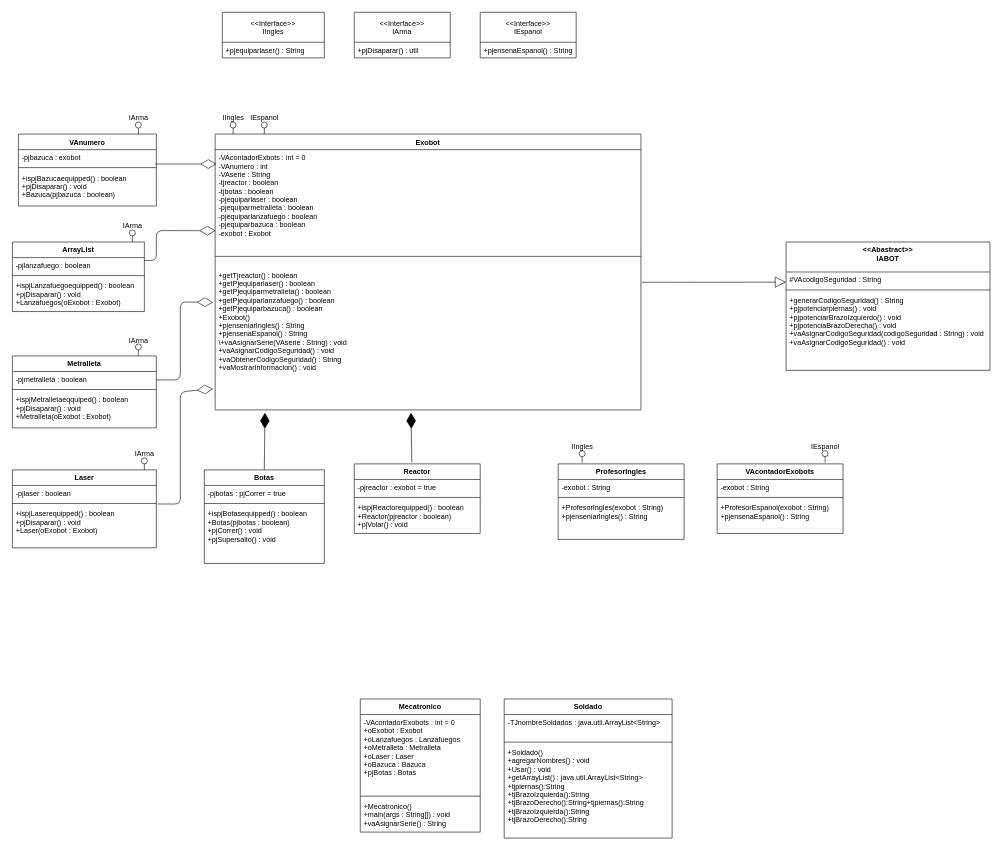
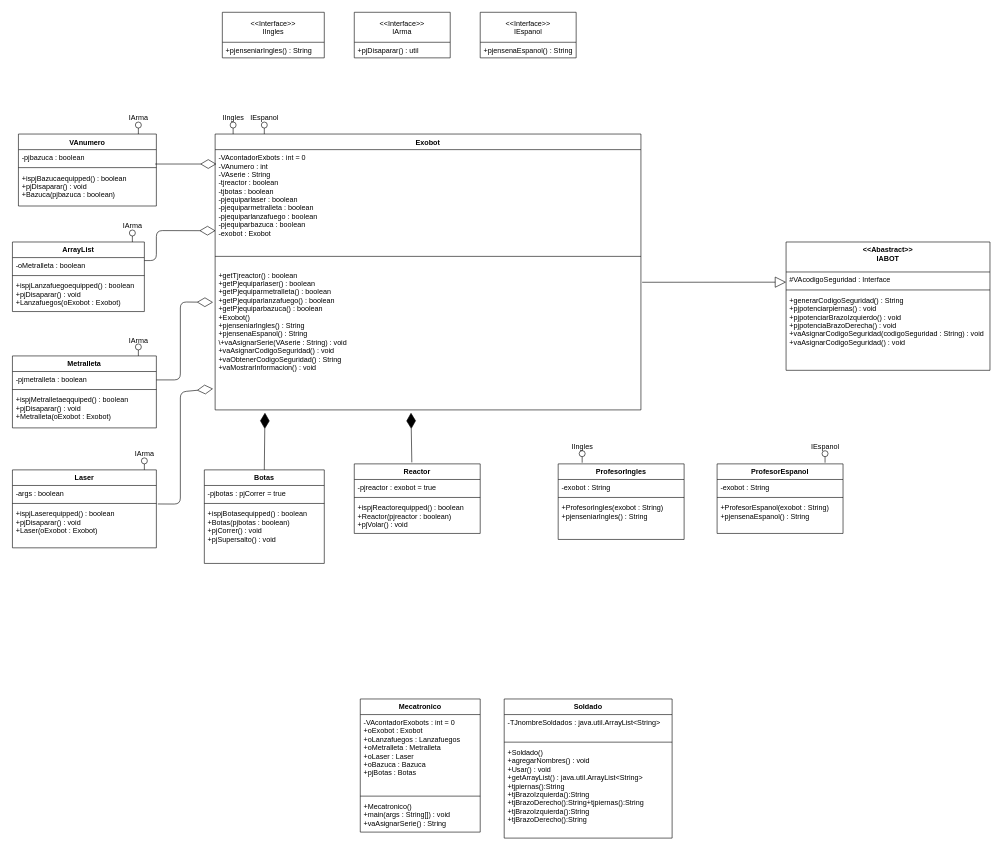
node "+pjequiparlaser() : String": label "+pjequiparlaser() : String" -> "+pjenseniarIngles() : String"
node "-pjbazuca : exobot": label "-pjbazuca : exobot" -> "-pjbazuca : boolean"
node "-pjlanzafuego : boolean": label "-pjlanzafuego : boolean" -> "-oMetralleta : boolean"
node "#VAcodigoSeguridad : String": label "#VAcodigoSeguridad : String" -> "#VAcodigoSeguridad : Interface"
node "VAcontadorExobots": label "VAcontadorExobots" -> "ProfesorEspanol"
node "-pjlaser : boolean": label "-pjlaser : boolean" -> "-args : boolean"
